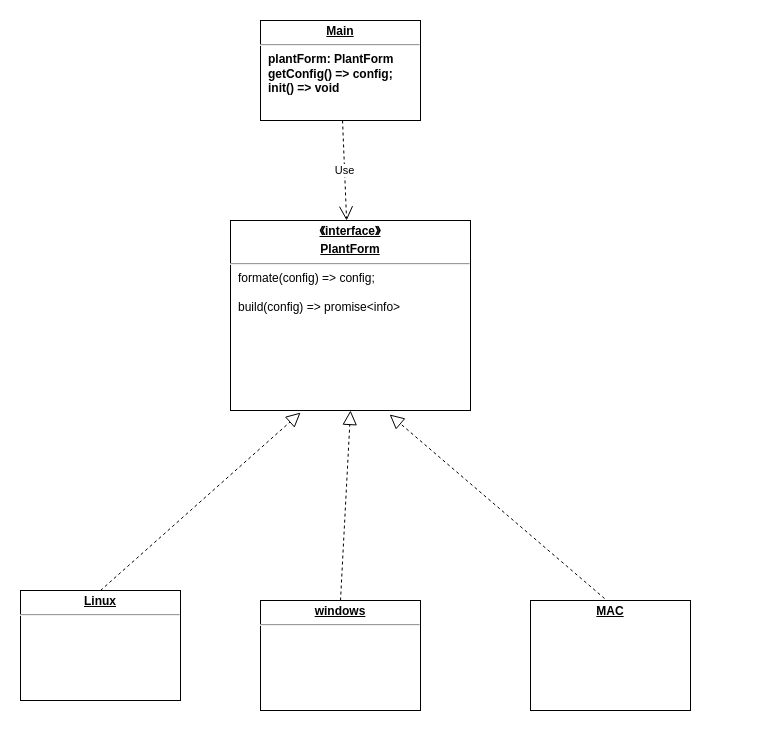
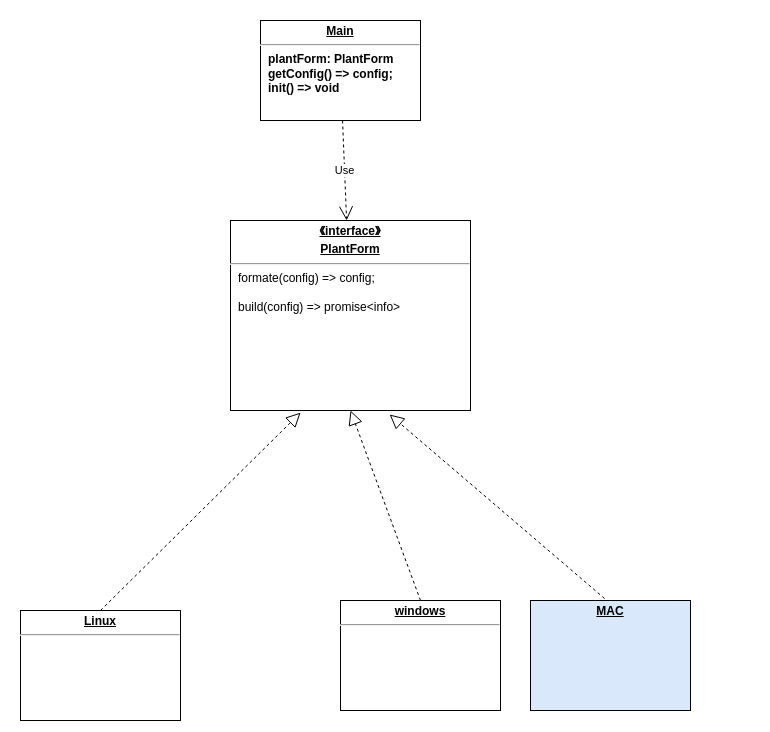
node "Linux": moved (101, 646) -> (101, 666)
node "windows": moved (341, 656) -> (421, 656)
node "MAC": fillcolor #ffffff -> #dae8fc
